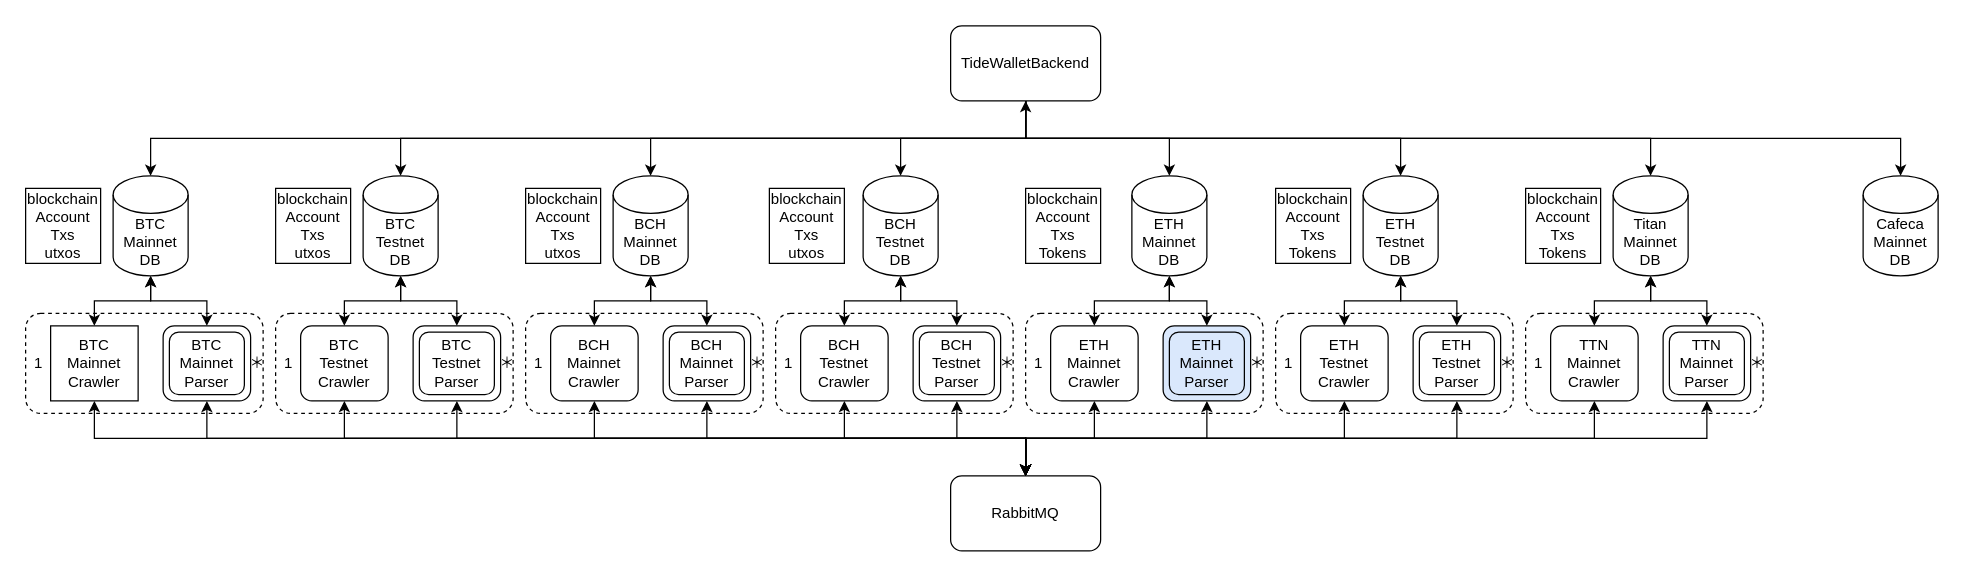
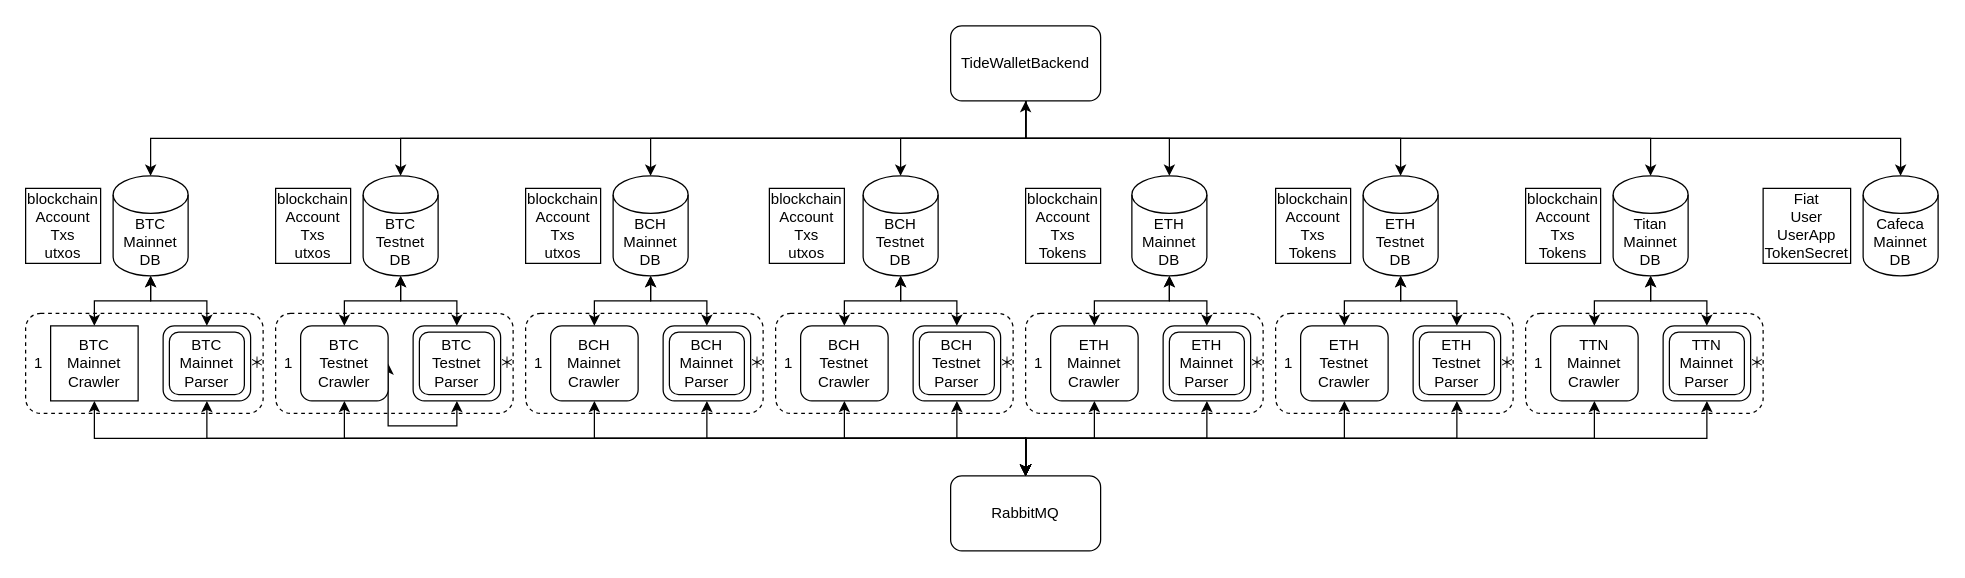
node "Fiat User UserApp TokenSecret": added
node "ETH Mainnet Parser": fillcolor #dae8fc -> #ffffff
edge "BTC Testnet Parser" -- "RabbitMQ": now "BTC Testnet Parser" -- "BTC Testnet Crawler"
